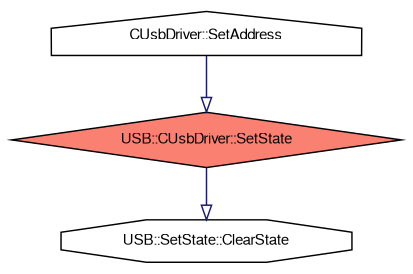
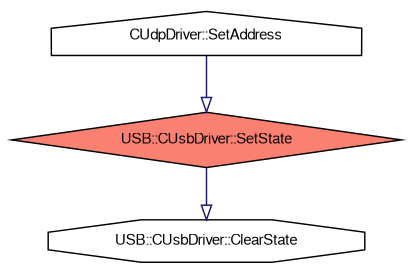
node "CUsbDriver::SetAddress": label "CUsbDriver::SetAddress" -> "CUdpDriver::SetAddress"
node "USB::SetState::ClearState": label "USB::SetState::ClearState" -> "USB::CUsbDriver::ClearState"
